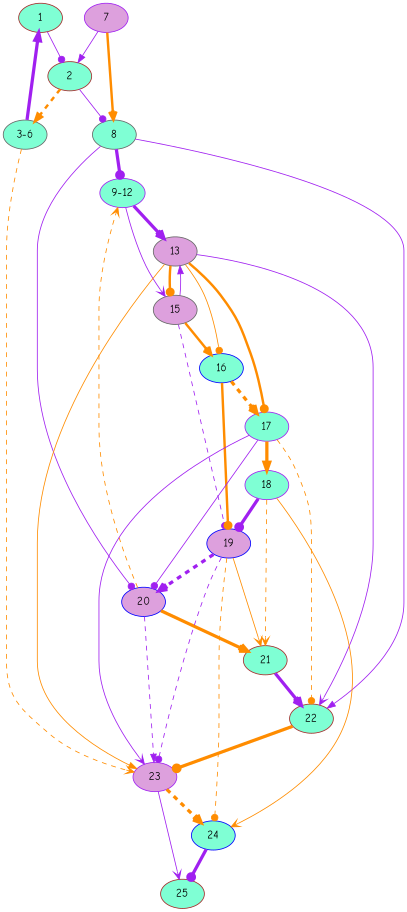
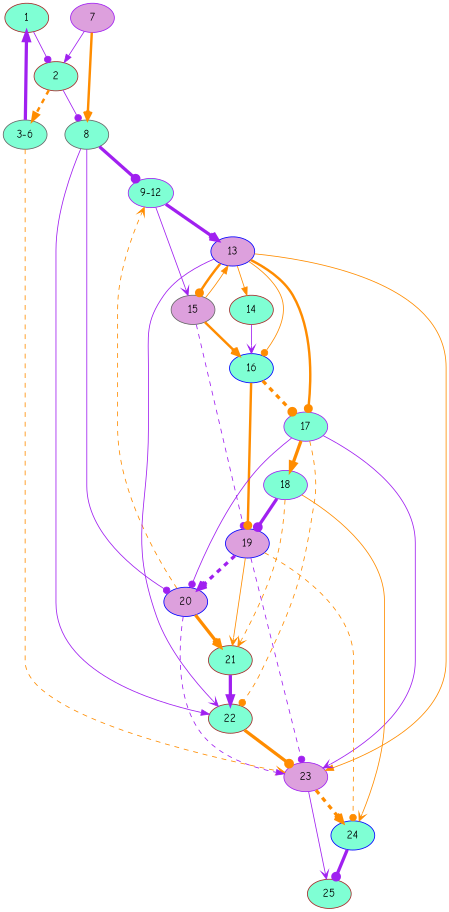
node "13": color gray40 -> blue
edge "15" -> "13": color purple -> darkorange
node "14": added
edge "16" -> "17": arrowhead vee -> dot
edge "21" -> "22": arrowhead vee -> normal
